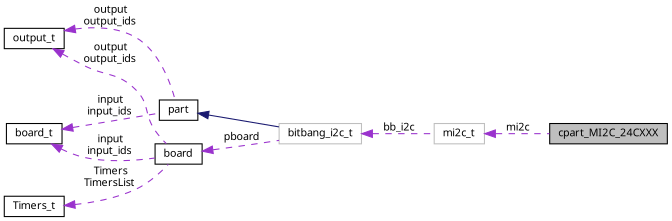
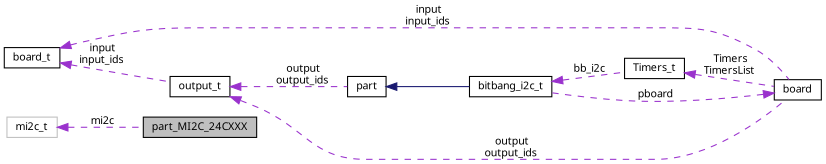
edge "part" -> "board_t": now "output_t" -> "board_t"
node "bitbang_i2c_t": color grey75 -> black
edge "mi2c_t" -> "bitbang_i2c_t": now "Timers_t" -> "bitbang_i2c_t"
node "cpart_MI2C_24CXXX": label "cpart_MI2C_24CXXX" -> "part_MI2C_24CXXX"
